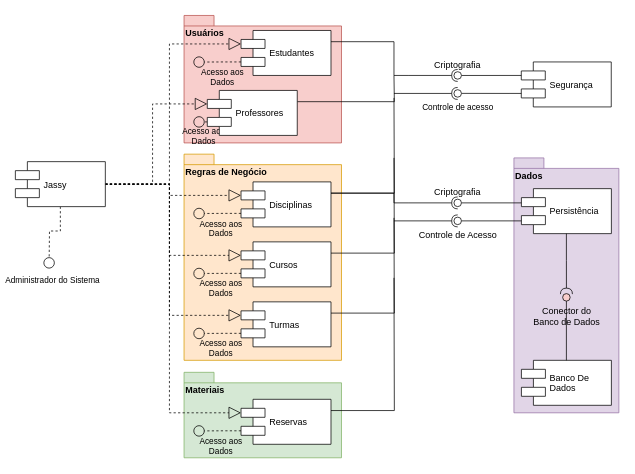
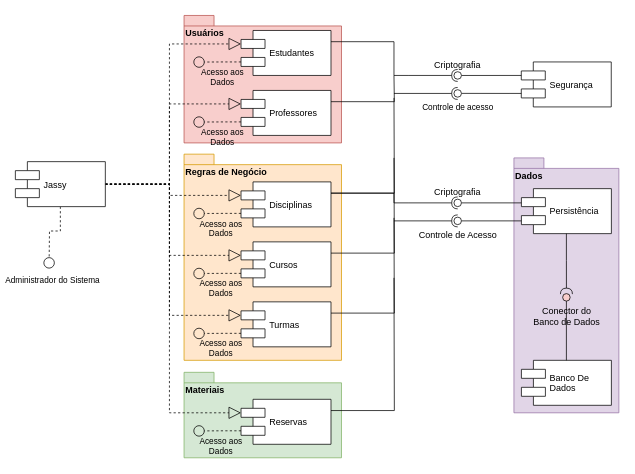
node "Professores": moved (252, 113) -> (286, 113)
